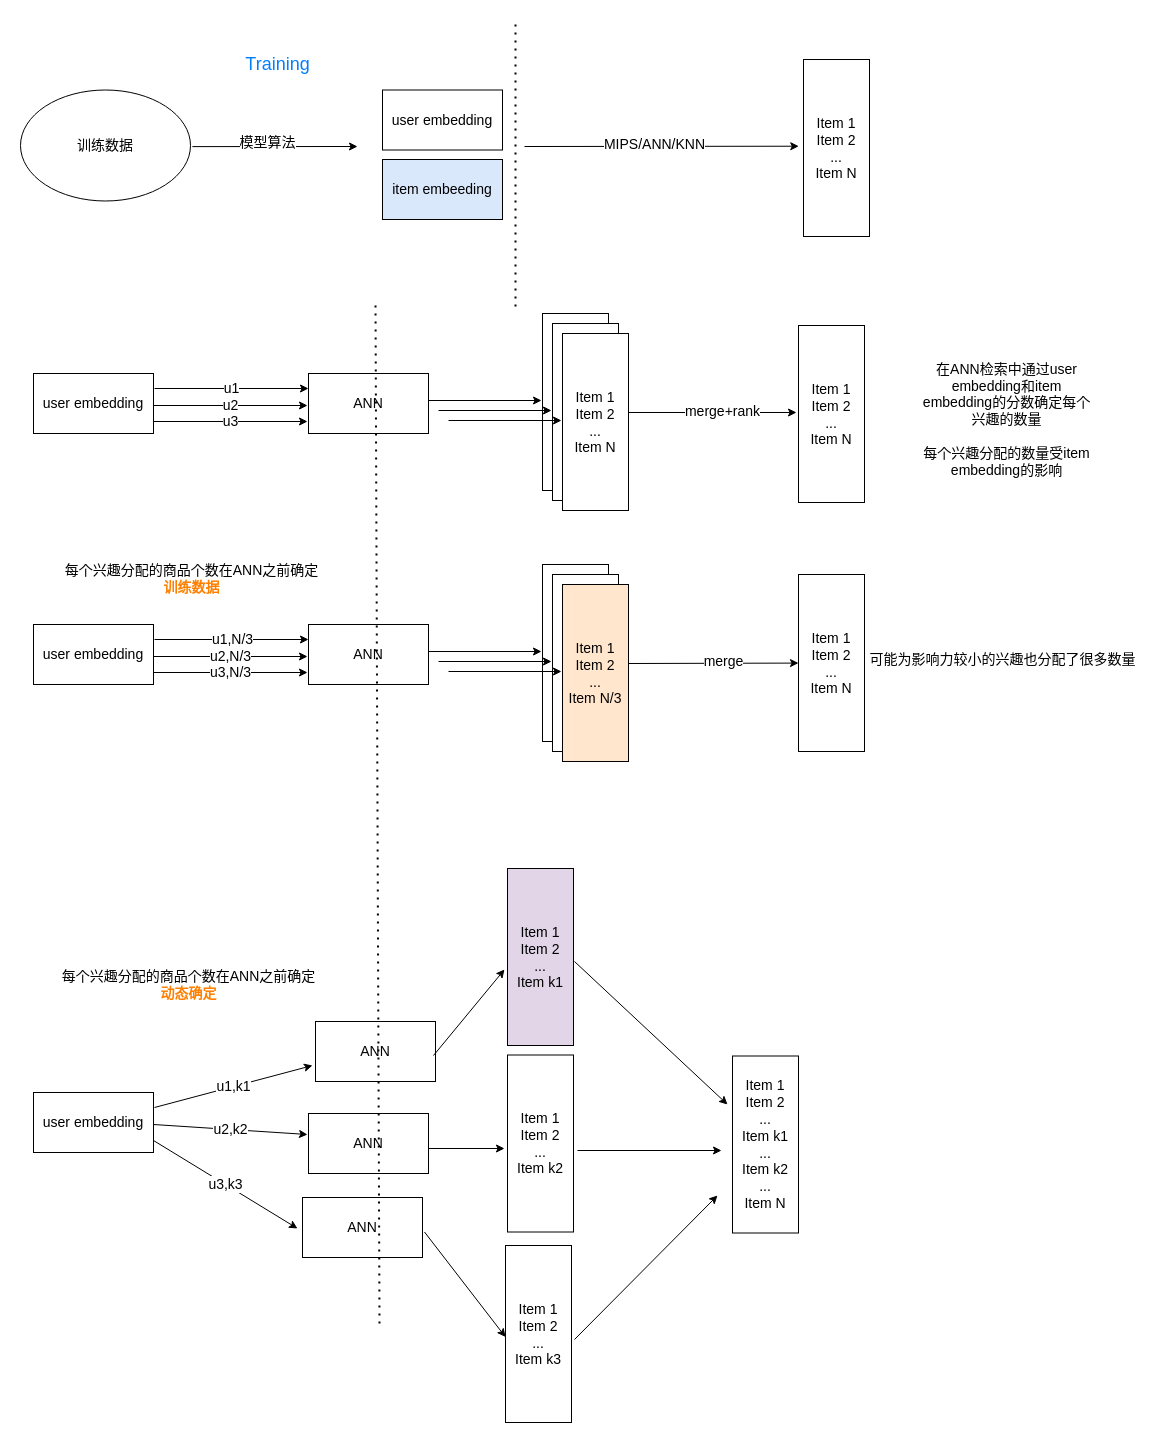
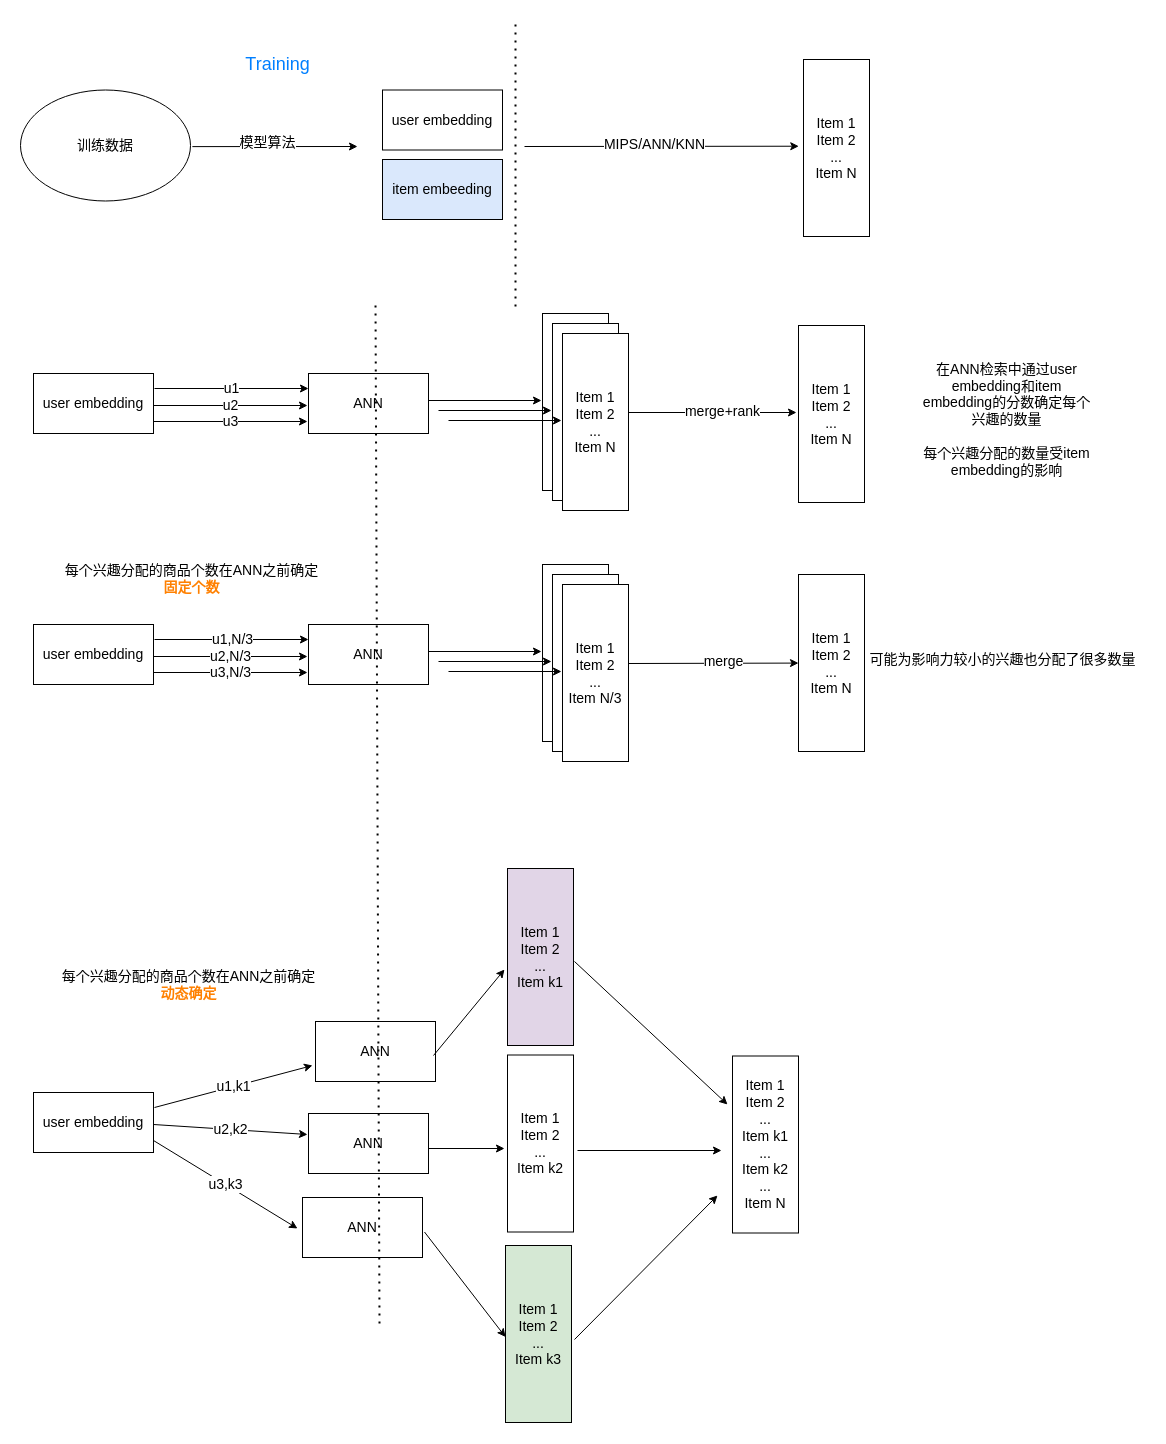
node "每个兴趣分配的商品个数在ANN之前确定 训练数据": label "每个兴趣分配的商品个数在ANN之前确定 训练数据" -> "每个兴趣分配的商品个数在ANN之前确定 固定个数"
node "Item 1 Item 2 ... Item N/3": fillcolor #ffe6cc -> #ffffff
node "Item 1 Item 2 ... Item k3": fillcolor #ffffff -> #d5e8d4
